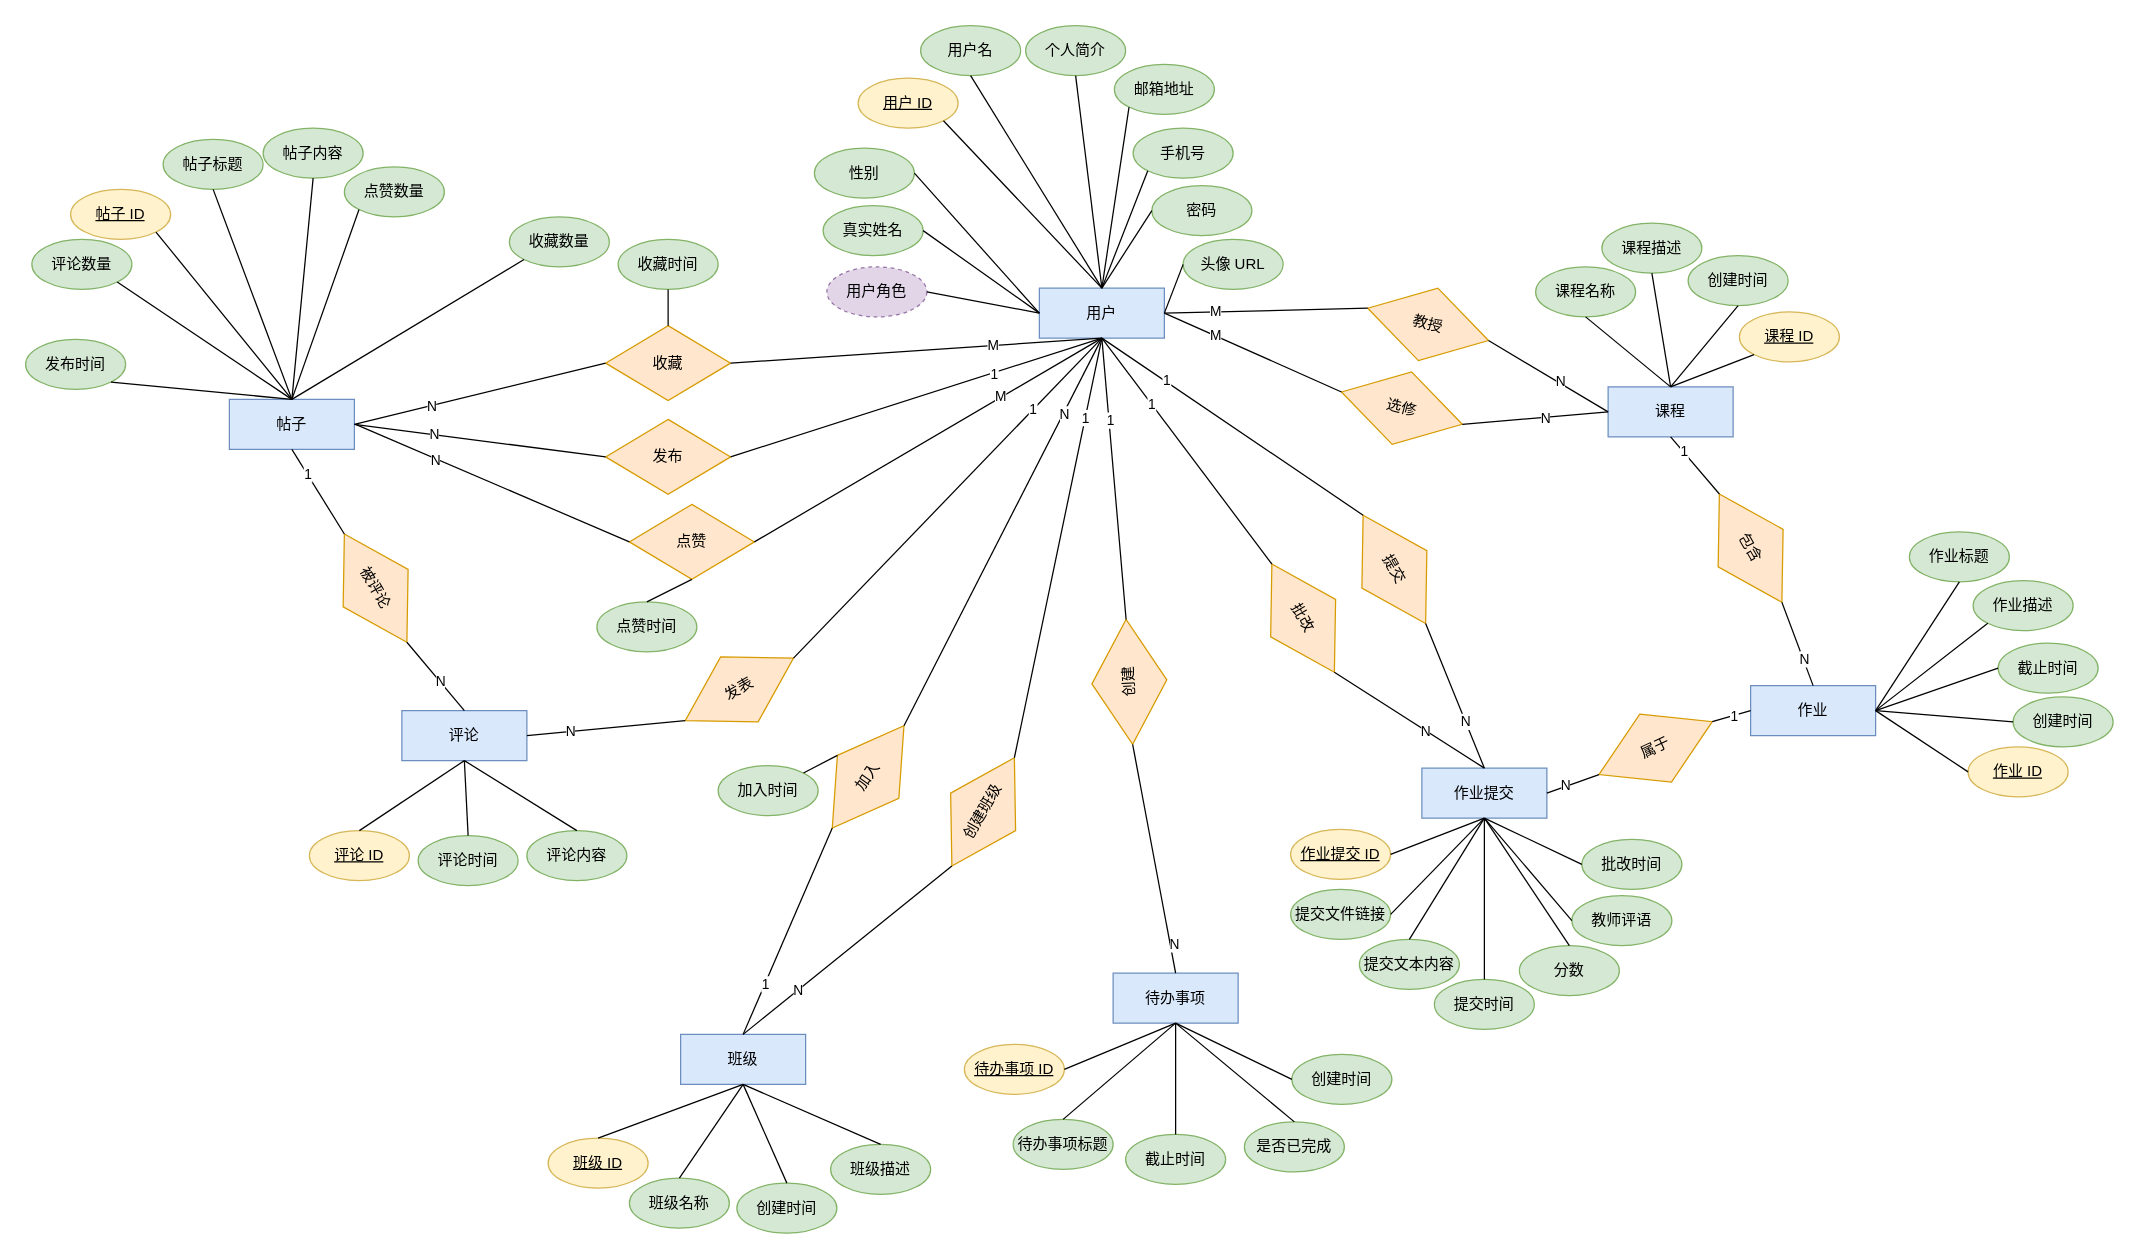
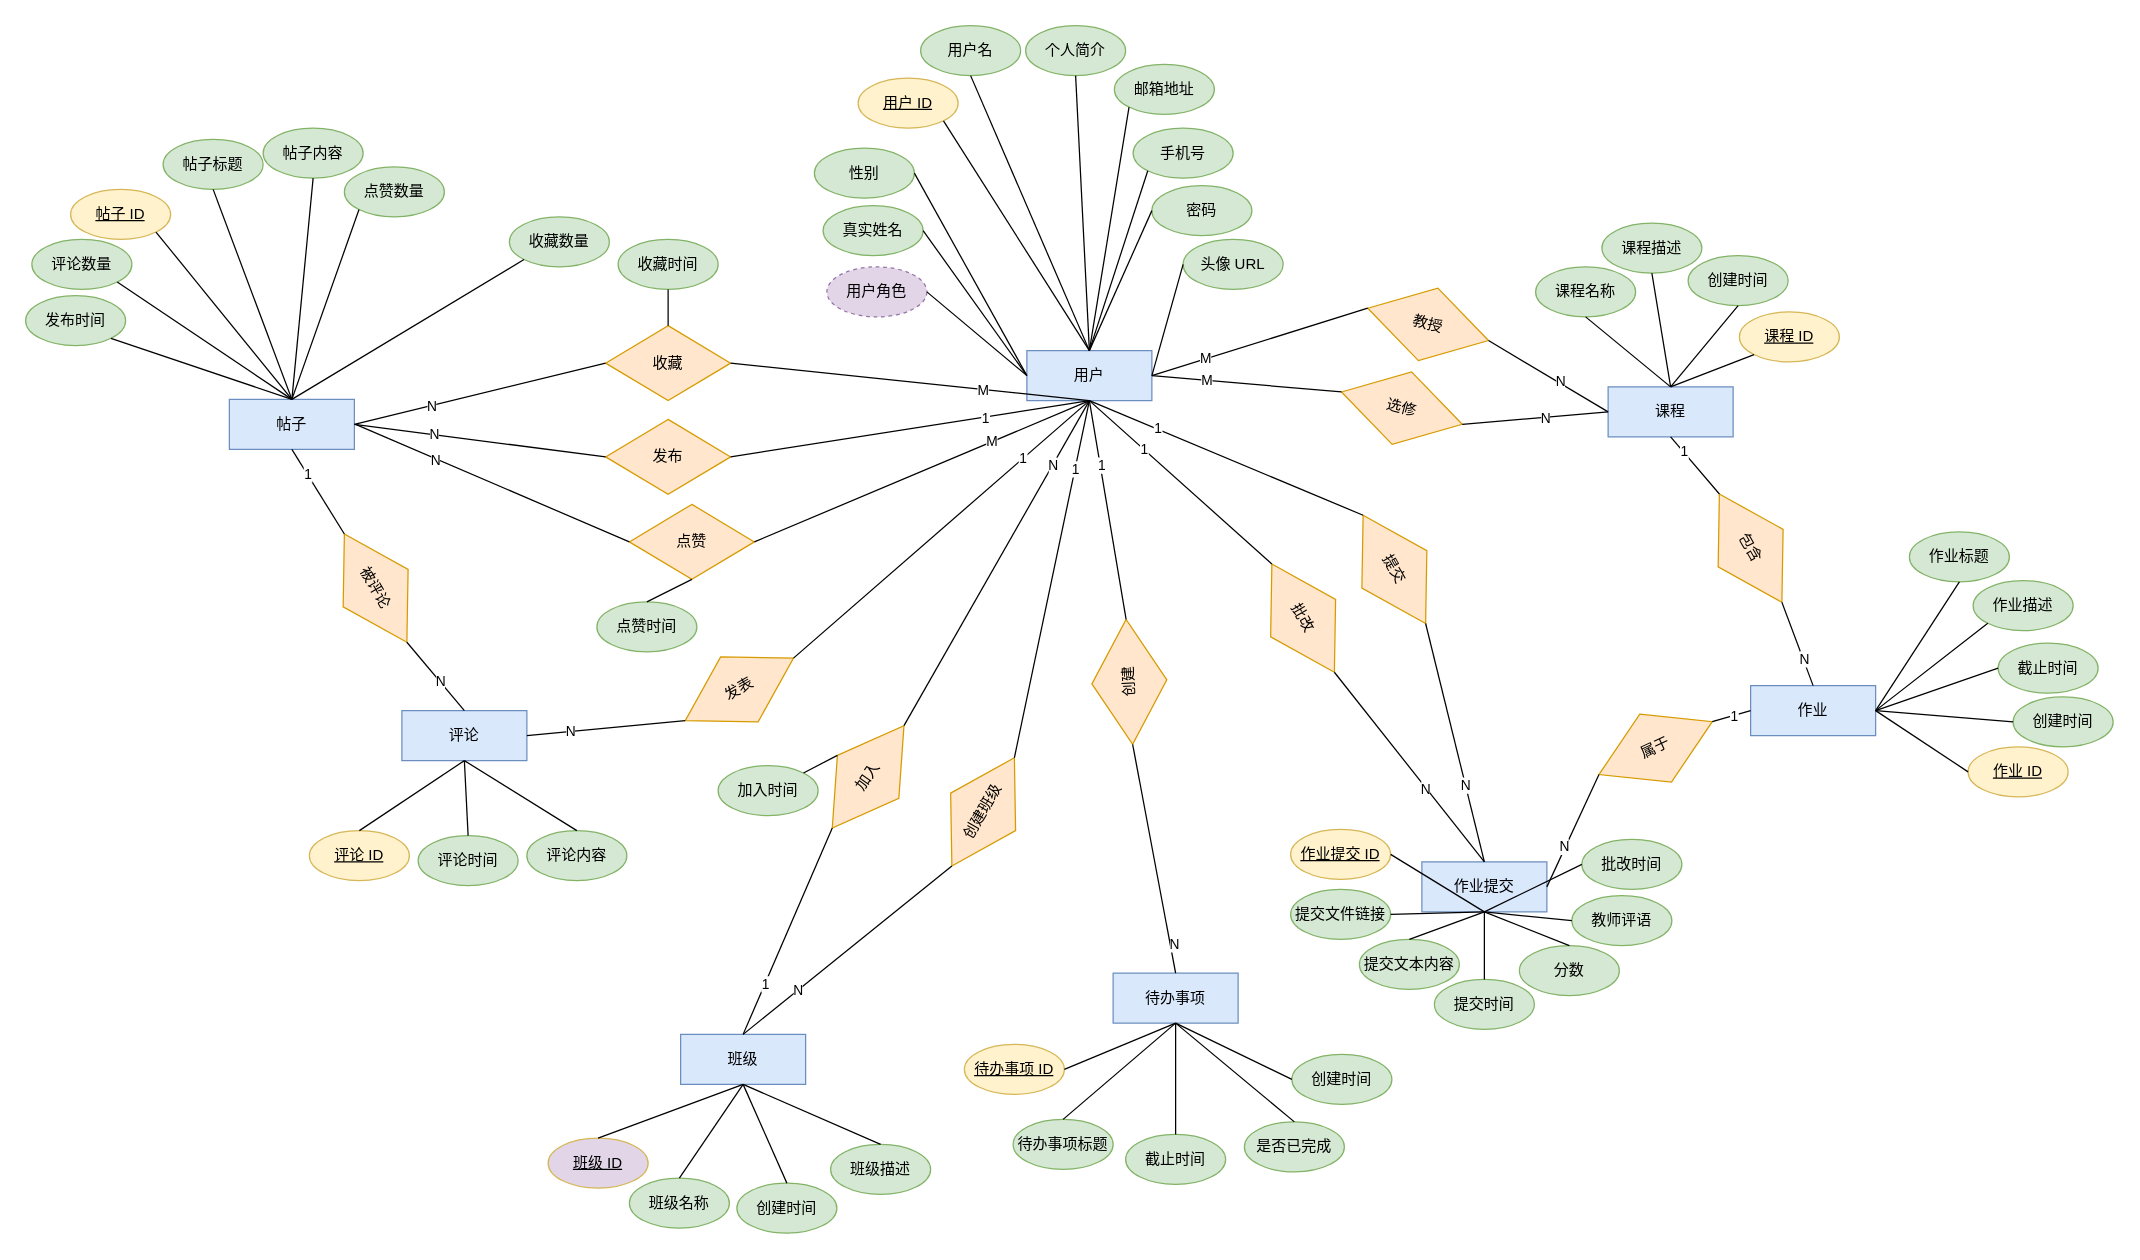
node "用户": moved (1102, 313) -> (1089, 376)
node "发布时间": moved (76, 364) -> (76, 321)
node "作业提交": moved (1484, 793) -> (1484, 887)
node "班级 ID": fillcolor #fff2cc -> #e1d5e7
